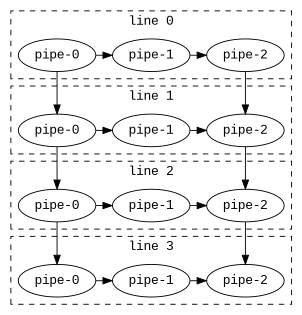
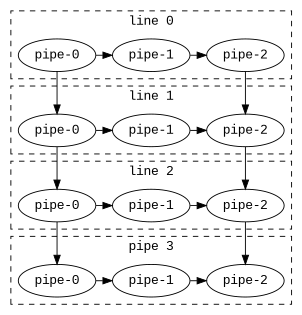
cluster "line 3": label "line 3" -> "pipe 3"
